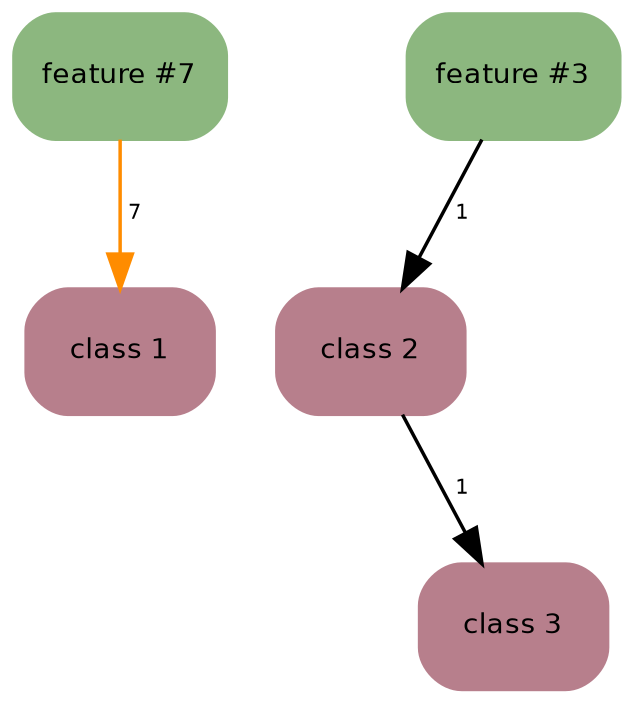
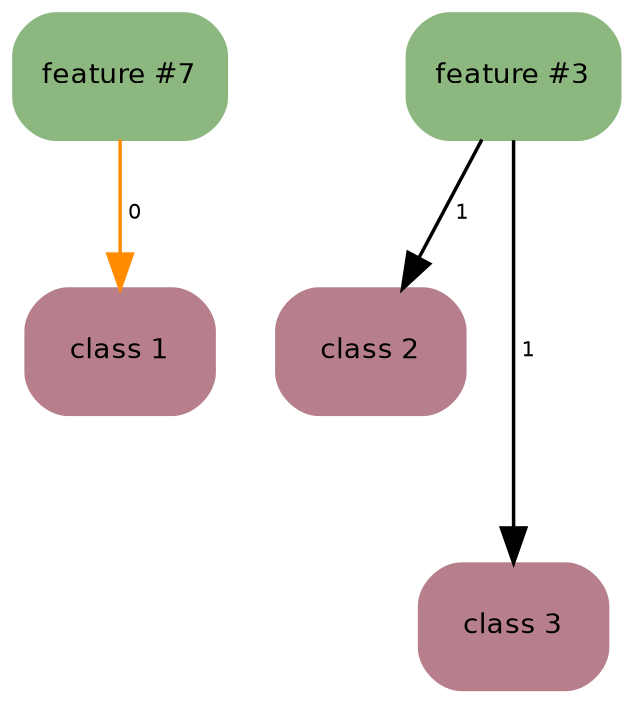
edge "feature #7" -> "class 1": label " 7 " -> " 0 "
edge "class 2" -> "class 3": now "feature #3" -> "class 3"
